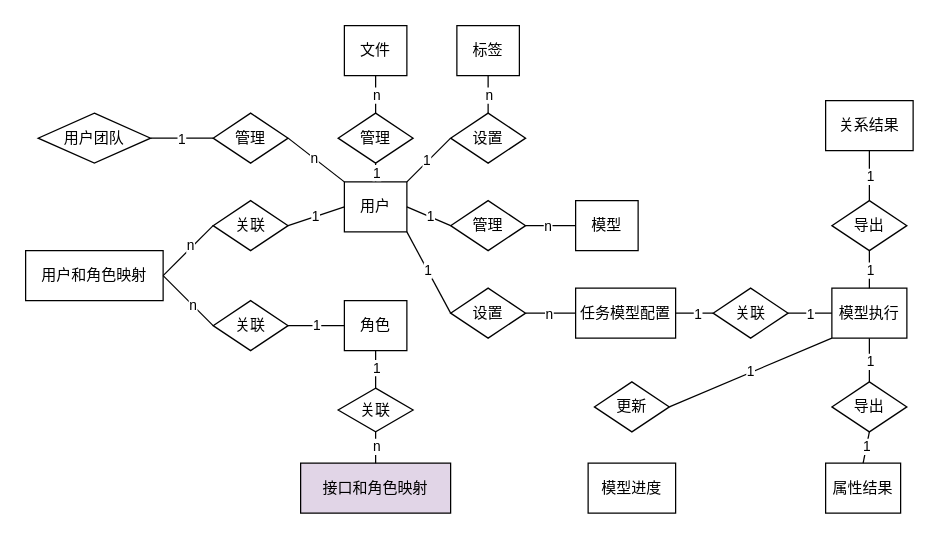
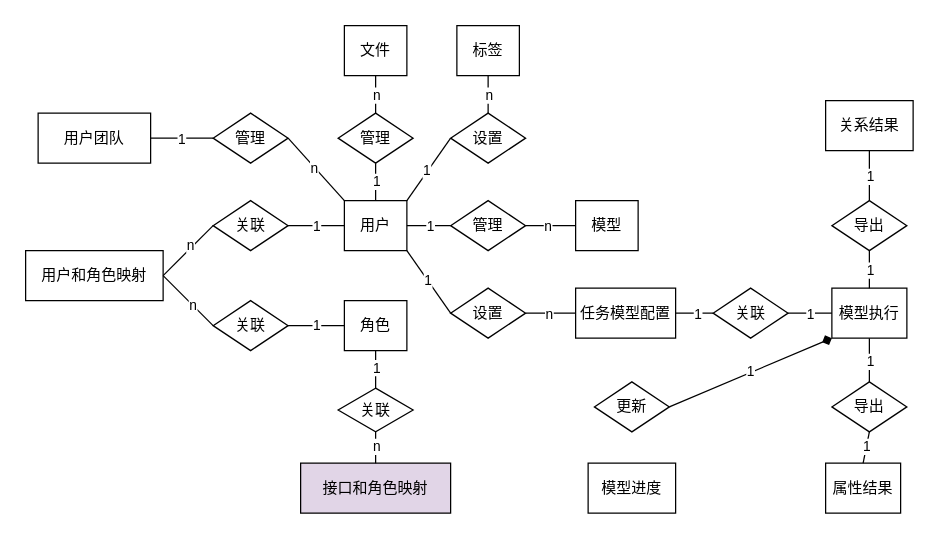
node "用户团队": shape diamond -> rectangle
node "用户": moved (376, 207) -> (376, 226)
edge "模型执行" -- "更新": arrowhead none -> diamond
